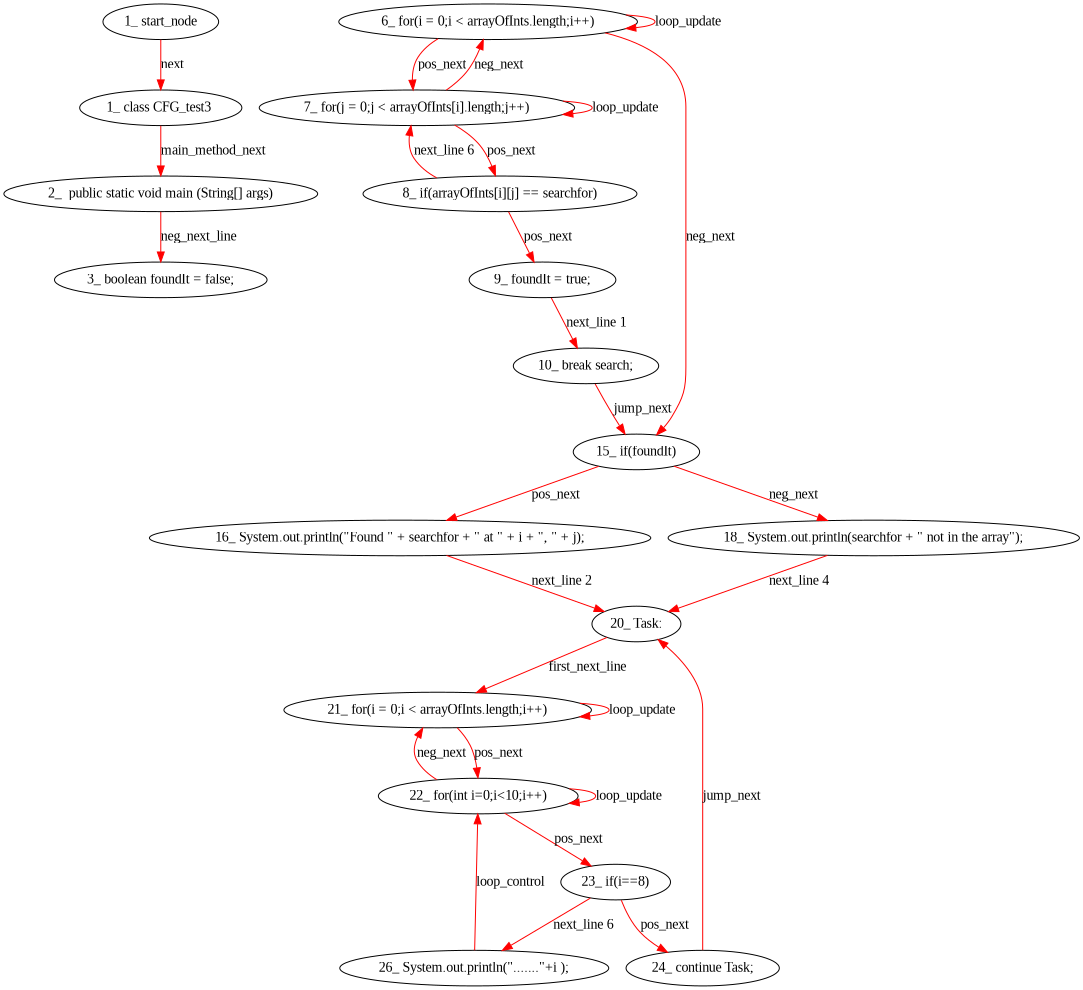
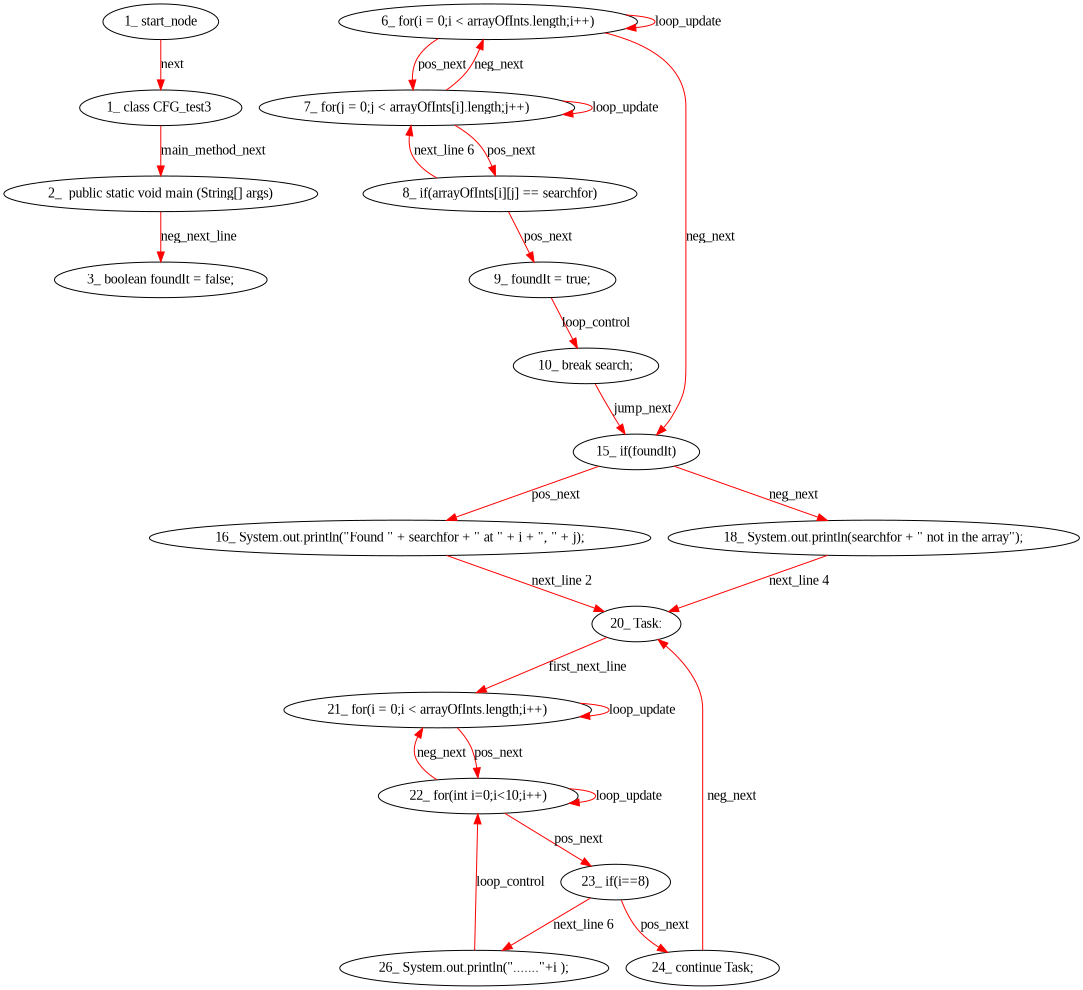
edge "9_ foundIt = true;" -> "10_ break search;": label "next_line 1" -> "loop_control"
edge "24_ continue Task;" -> "20_ Task:": label "jump_next" -> "neg_next"
